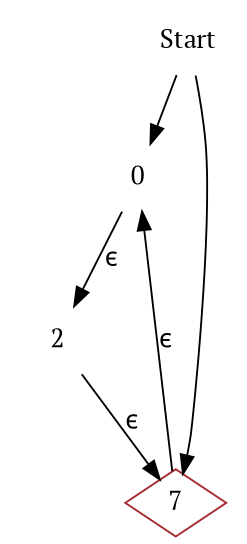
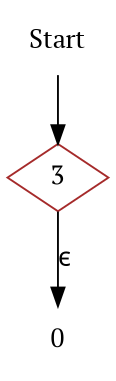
edge "Start" -> "0": removed
node "2": removed
node "7": label "7" -> "3"
